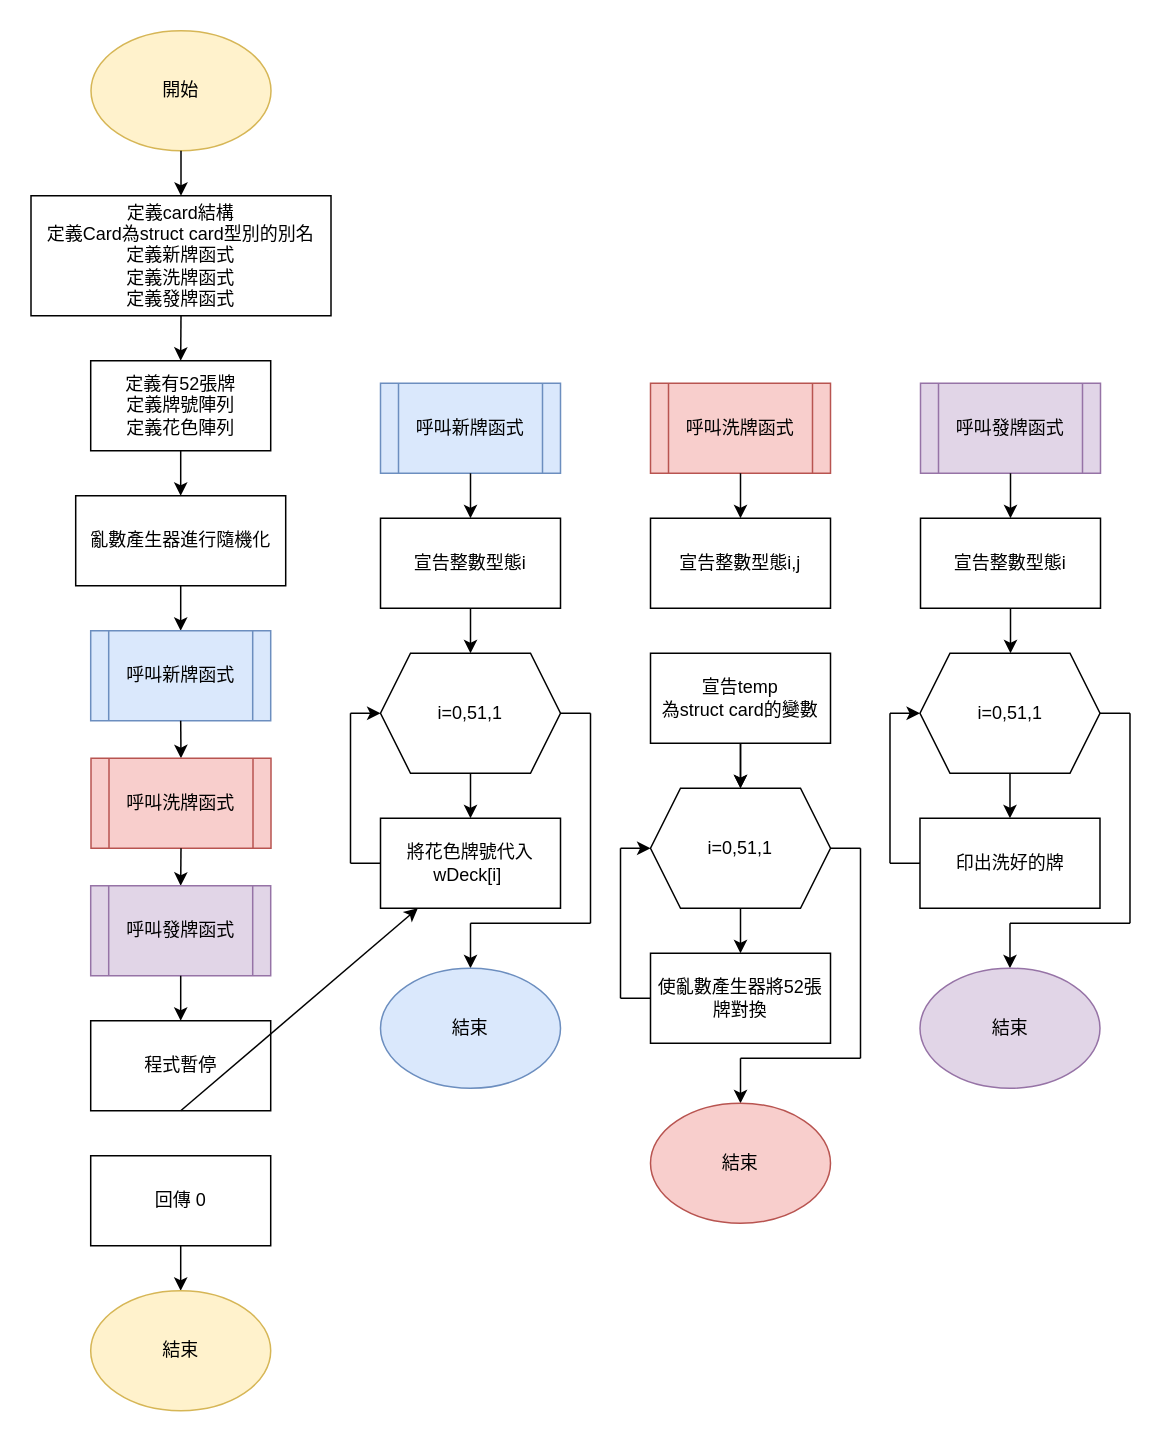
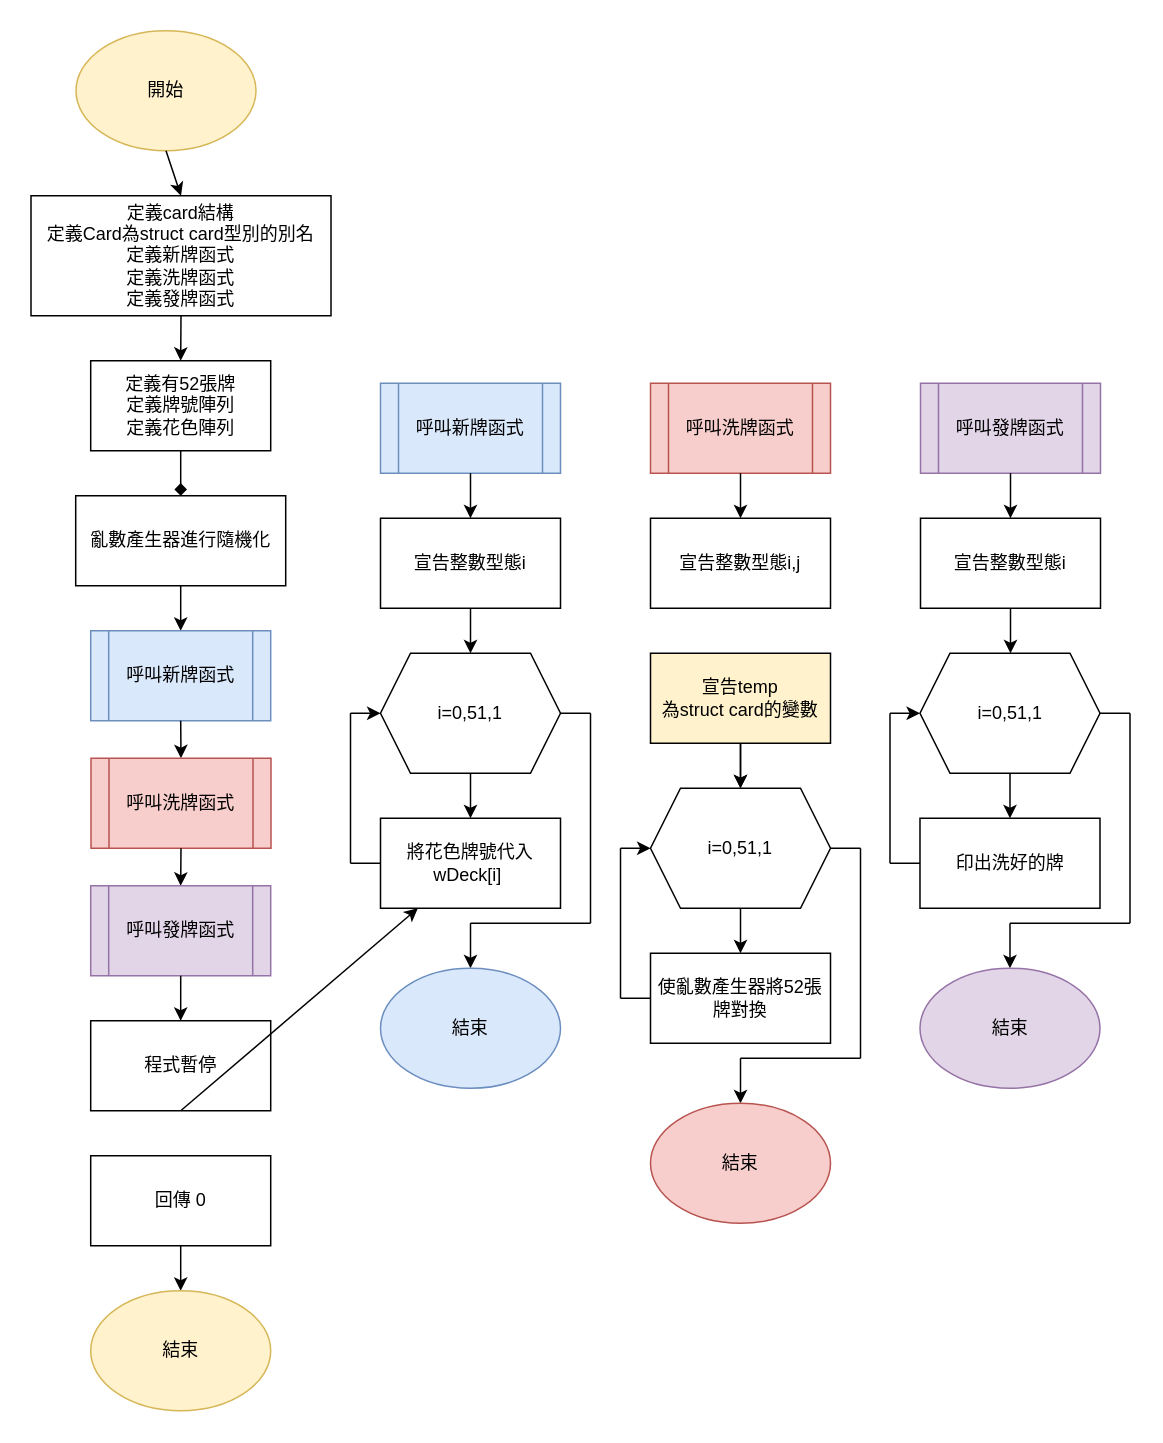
node "開始": moved (181, 91) -> (166, 91)
edge "定義有52張牌 定義牌號陣列 定義花色陣列" -> "亂數產生器進行隨機化": arrowhead classic -> diamond
node "宣告temp 為struct card的變數": fillcolor #ffffff -> #fff2cc
